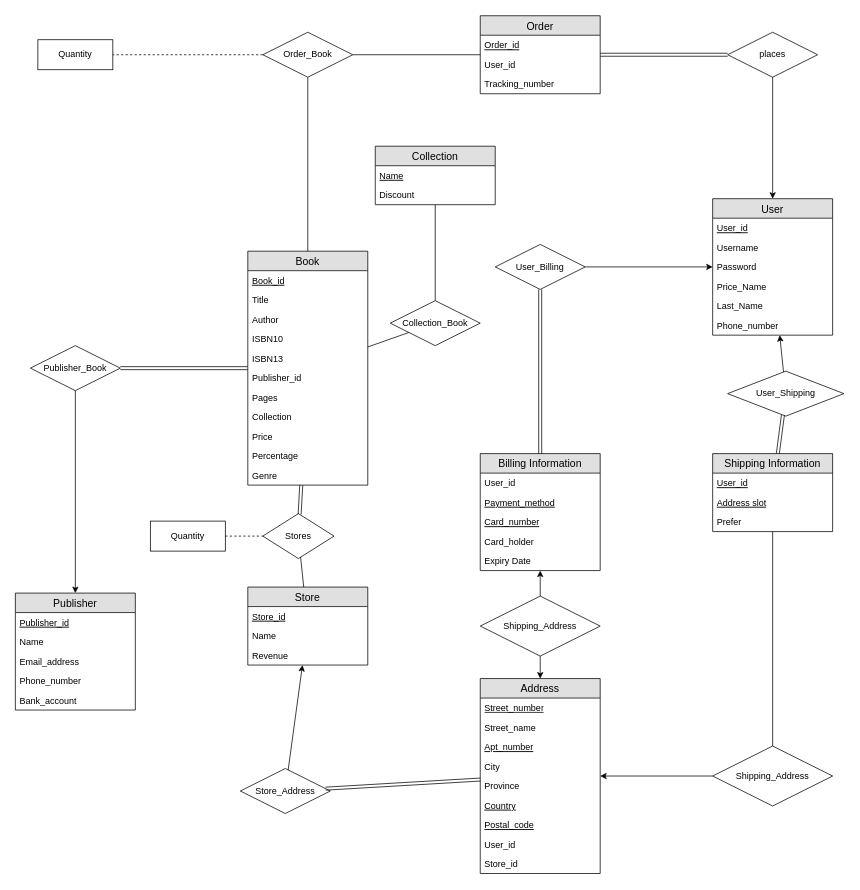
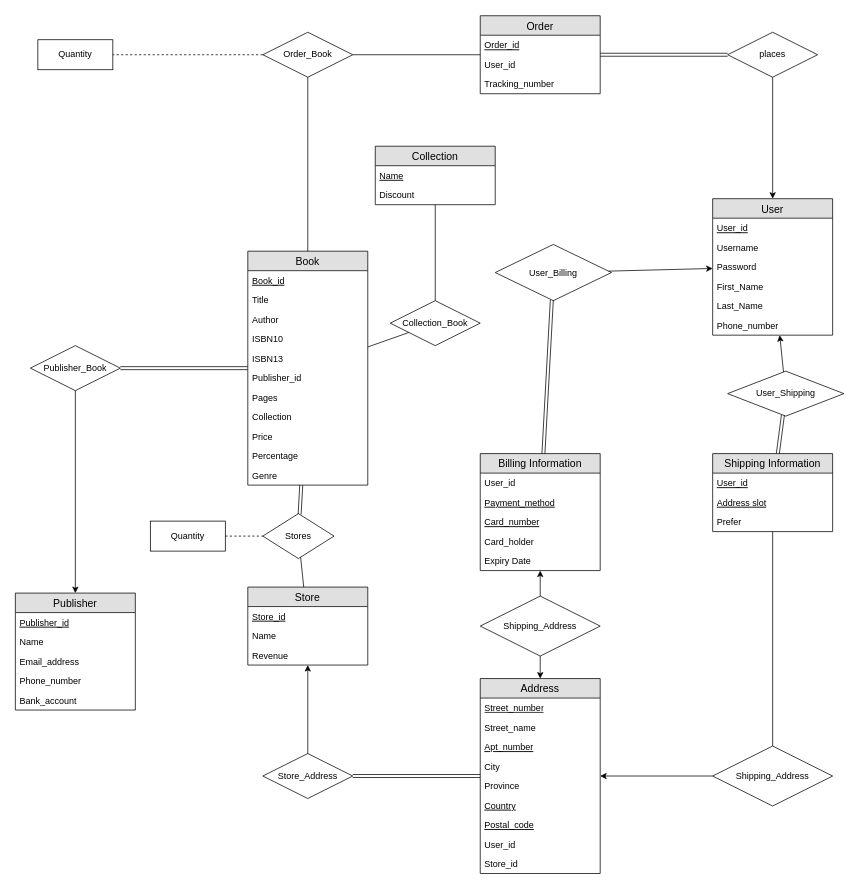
node "User_Billing": size 90x45 -> 116x56
node "Price_Name": label "Price_Name" -> "First_Name"
node "Store_Address": moved (285, 791) -> (308, 776)
